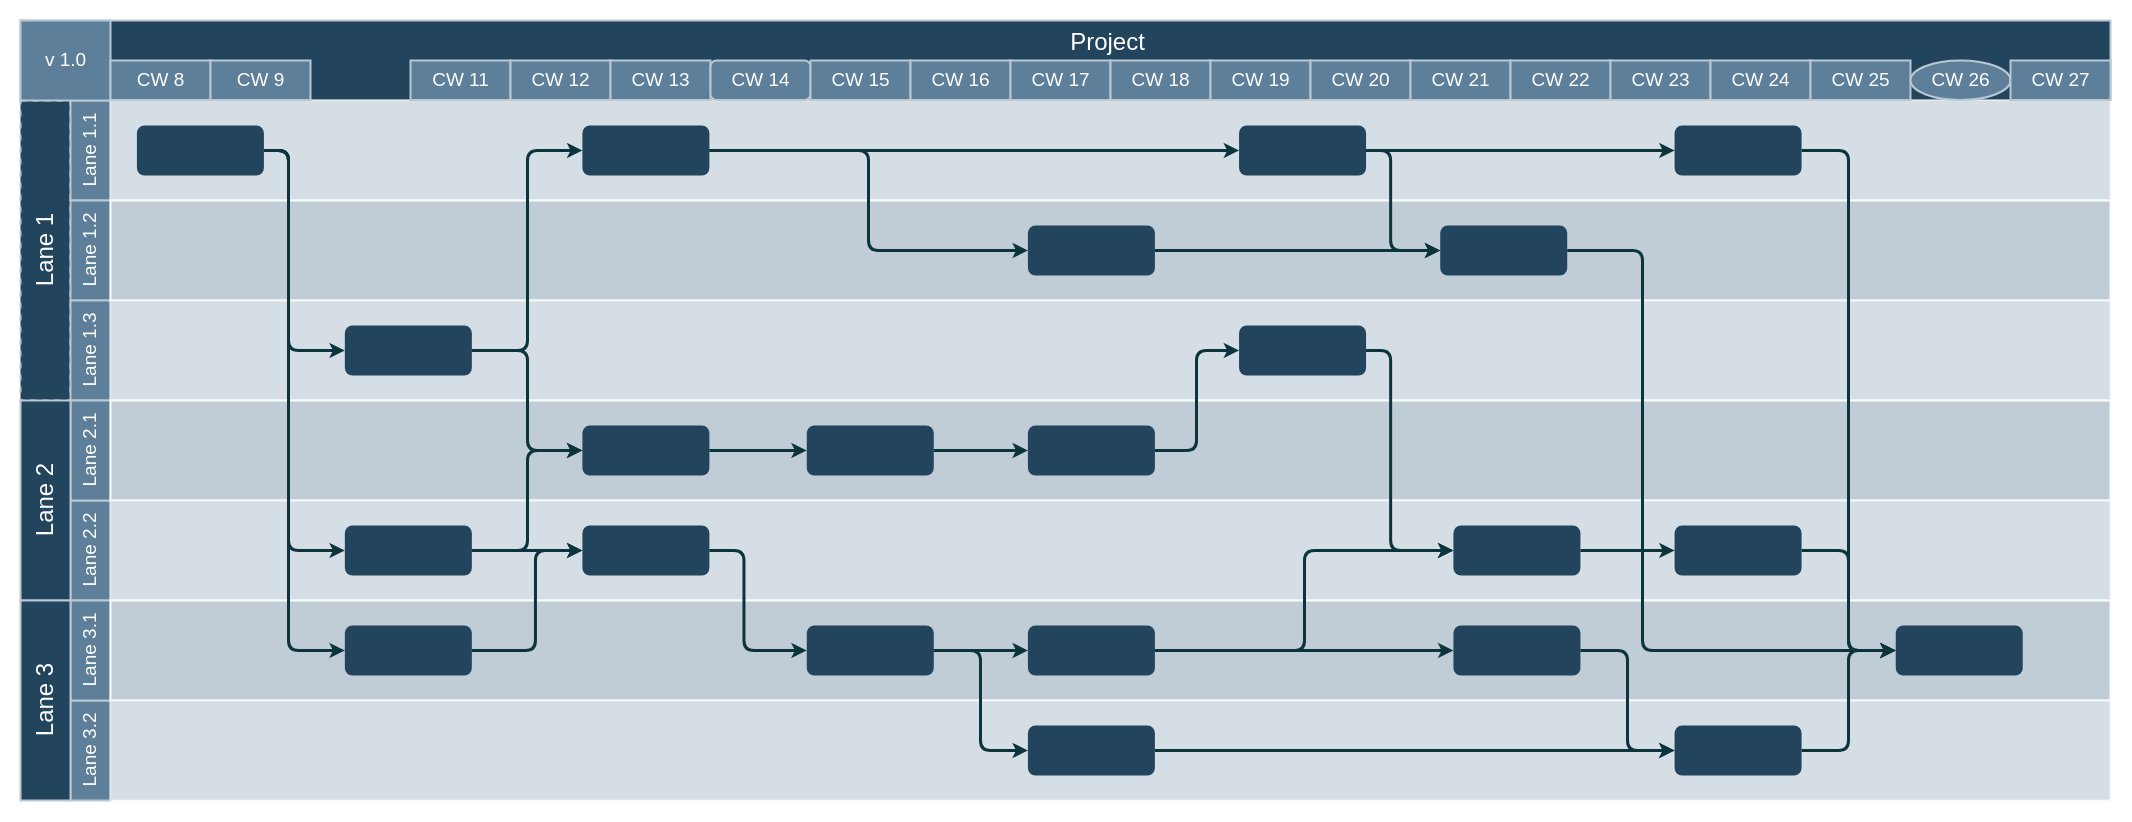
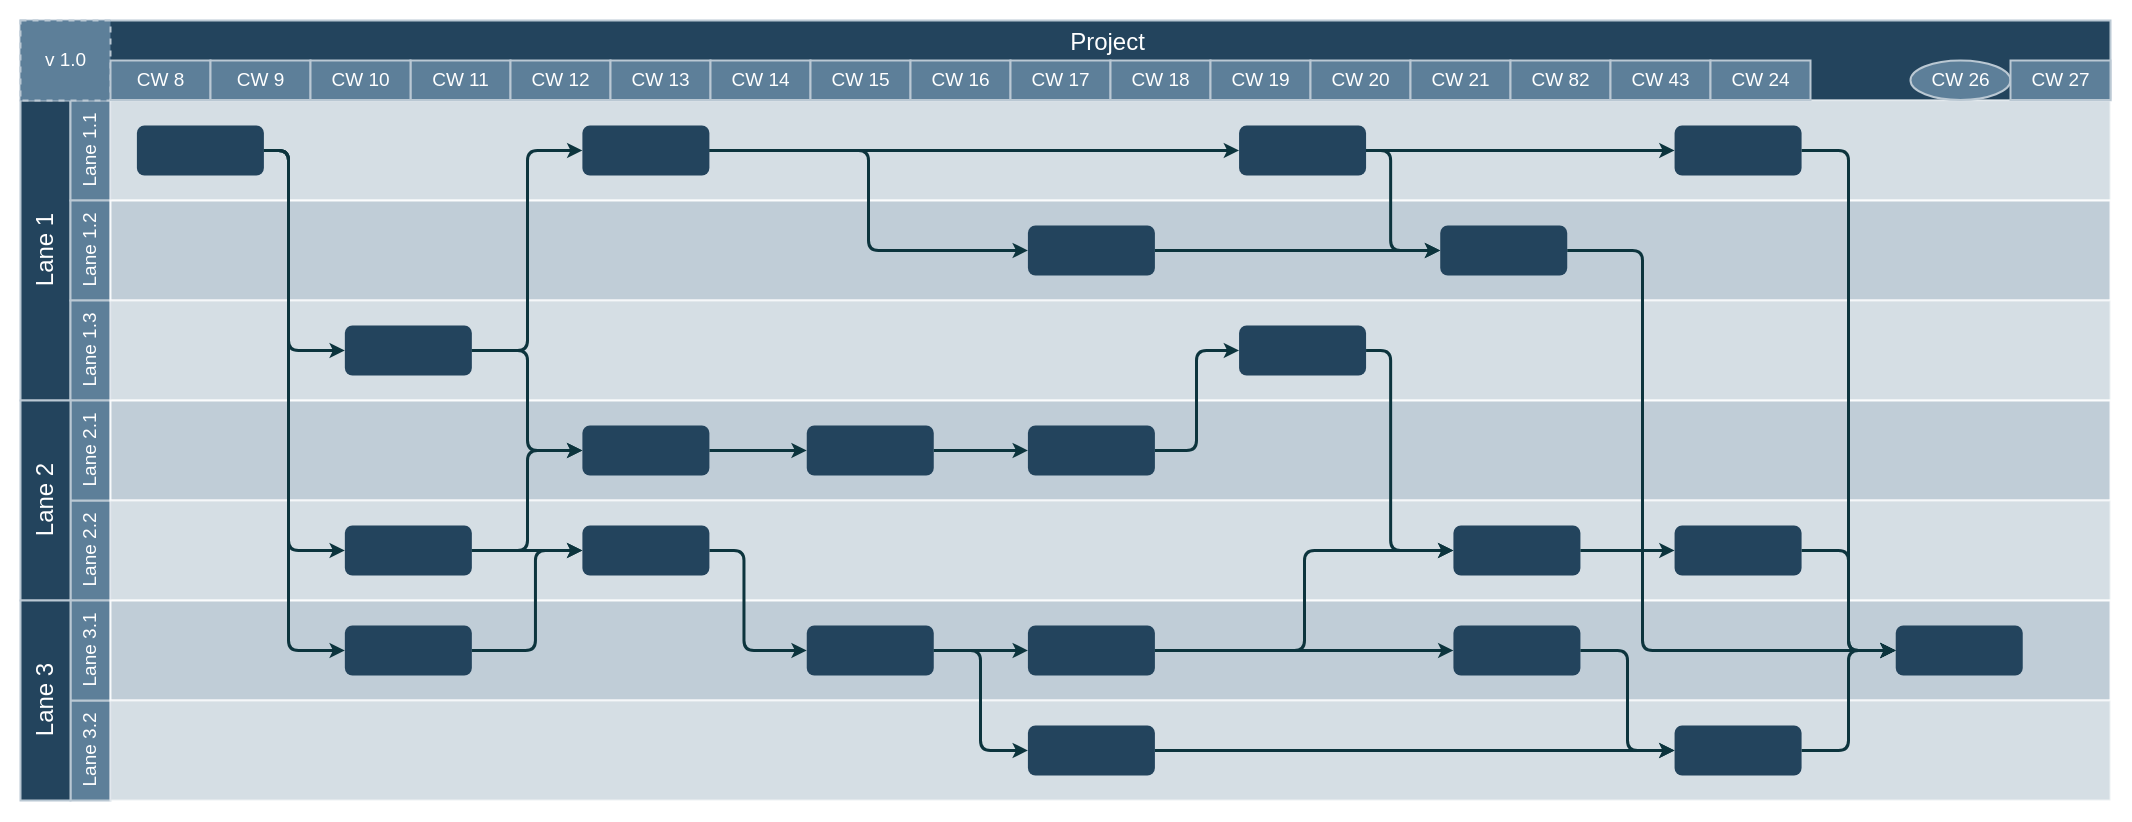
node "v 1.0": style solid -> dashed
node "CW 10": added
node "CW 14": shape rounded rectangle -> rectangle
node "CW 25": removed
node "CW 22": label "CW 22" -> "CW 82"
node "CW 23": label "CW 23" -> "CW 43"
node "Lane 1": style dashed -> solid
